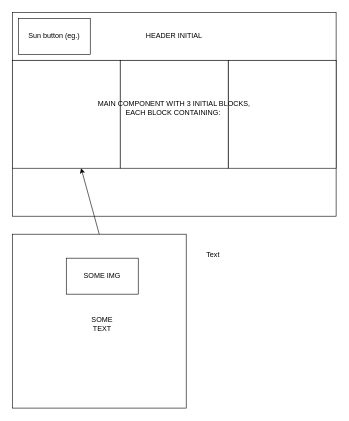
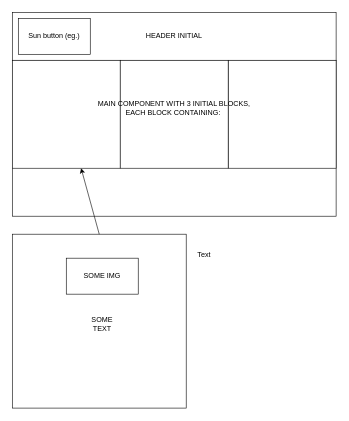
node "Text": moved (213, 255) -> (204, 255)
